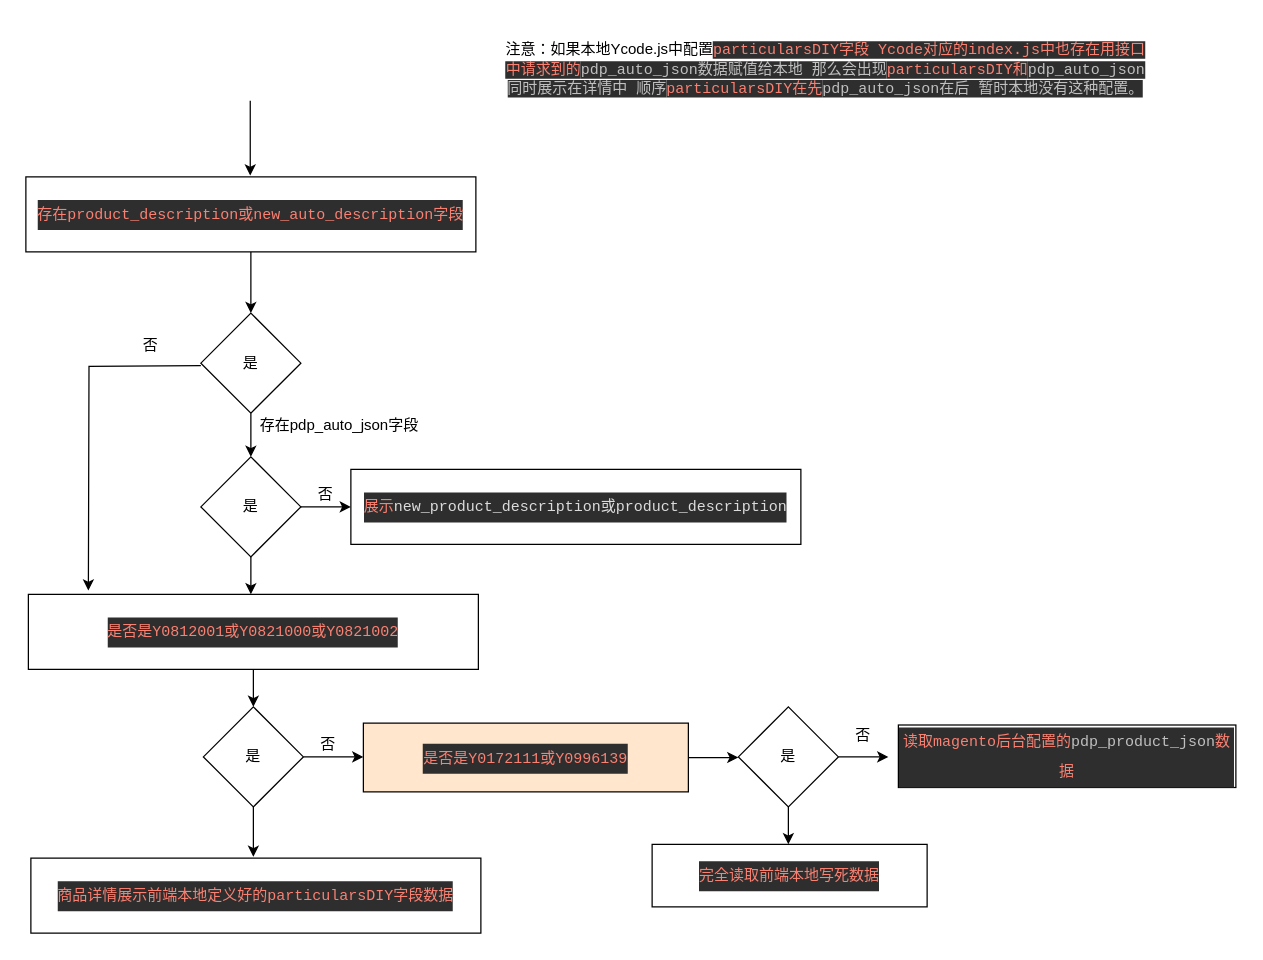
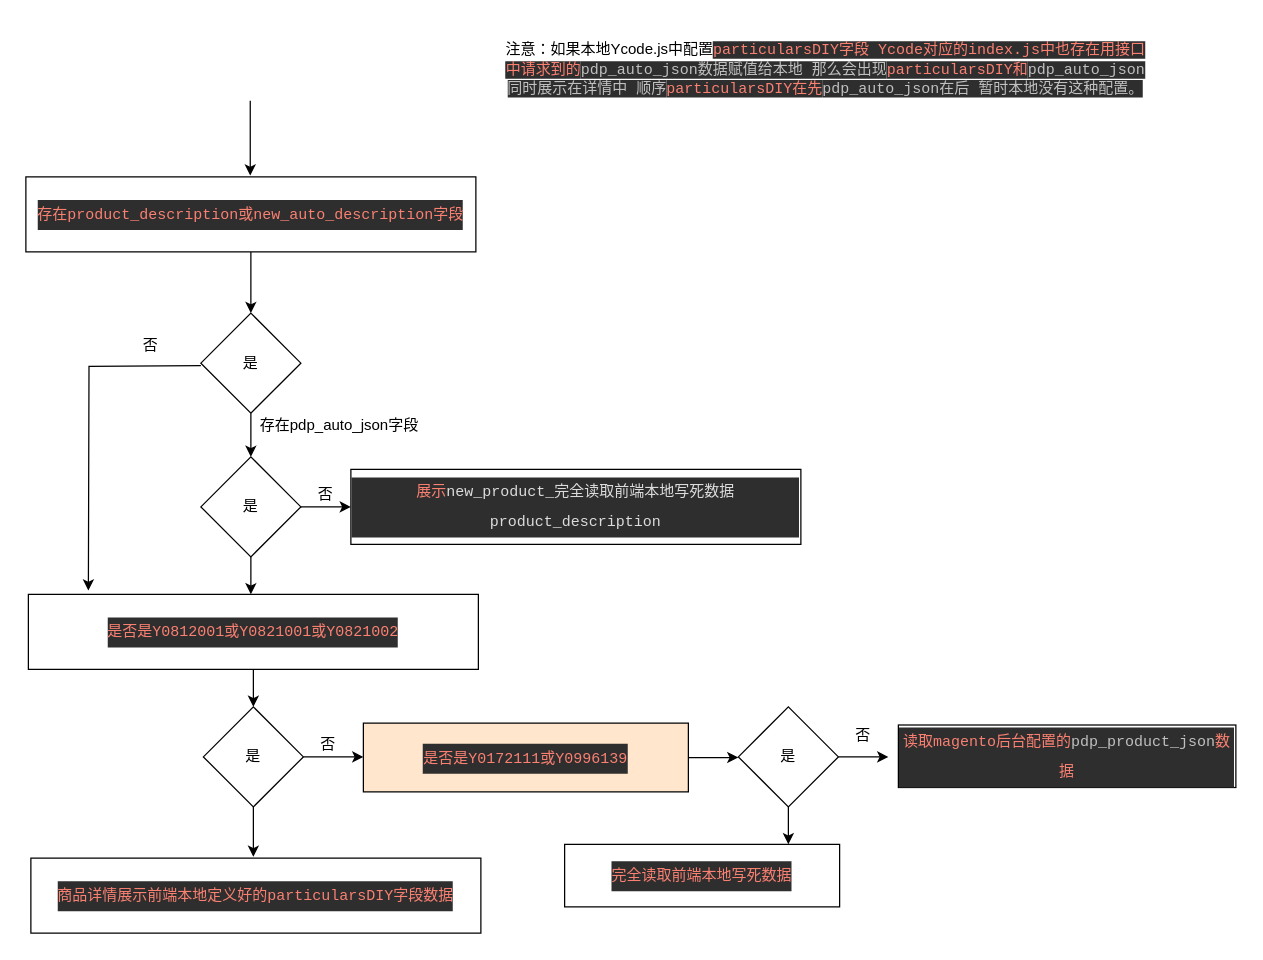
node "展示new_product_description或product_description": label "展示new_product_description或product_description" -> "展示new_product_完全读取前端本地写死数据product_description"
node "是否是Y0812001或Y0821000或Y0821002": label "是否是Y0812001或Y0821000或Y0821002" -> "是否是Y0812001或Y0821001或Y0821002"
node "完全读取前端本地写死数据": moved (789, 876) -> (702, 876)
